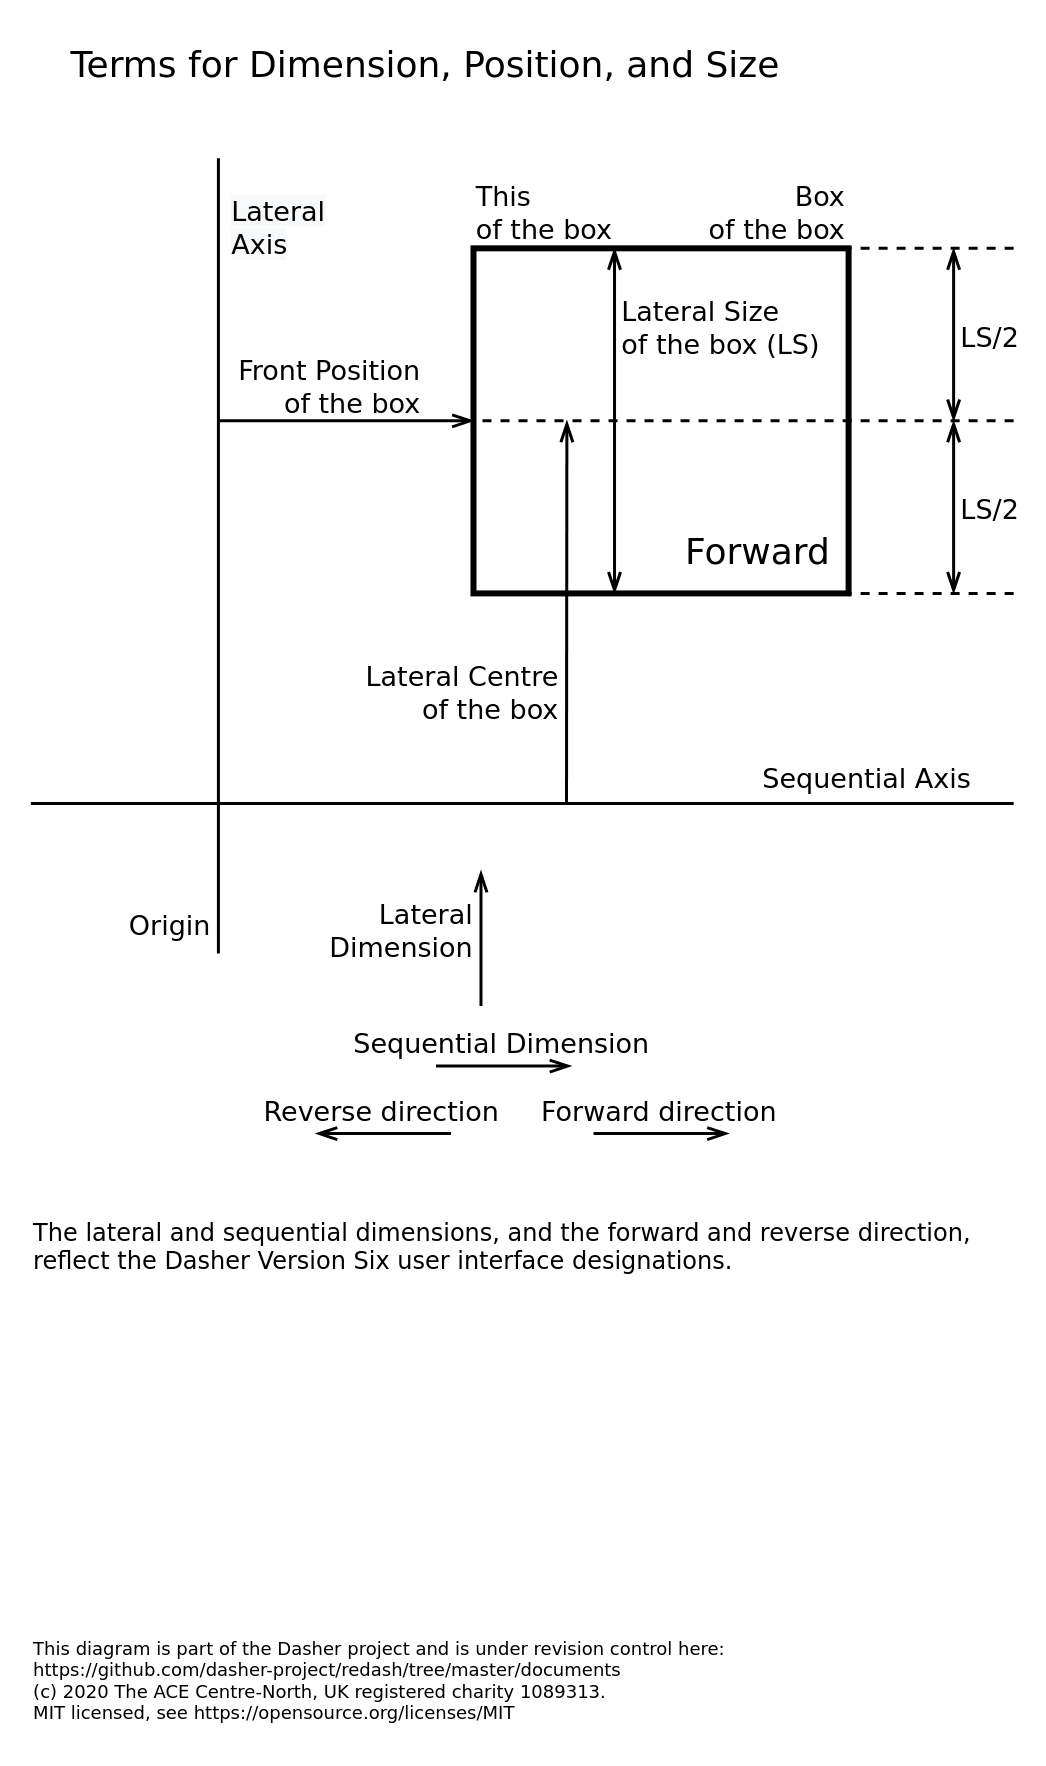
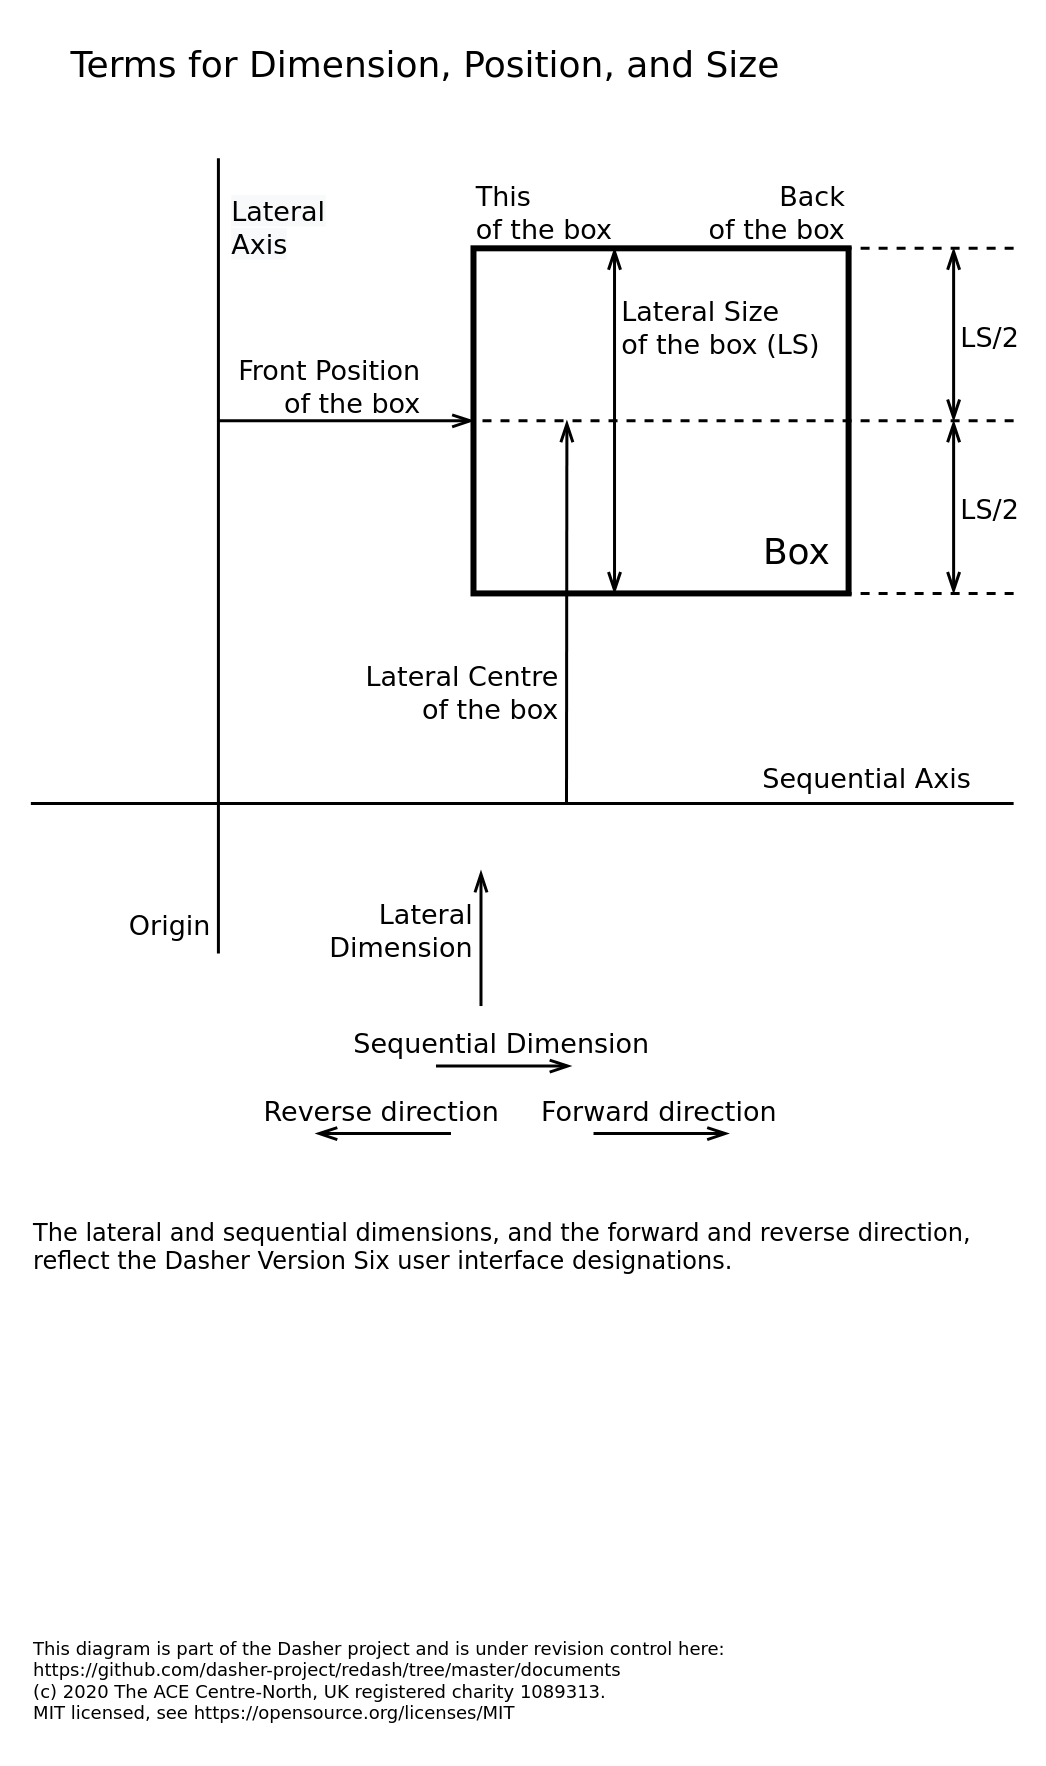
node "Box of the box": label "Box of the box" -> "Back of the box"
node "Forward": label "Forward" -> "Box"
